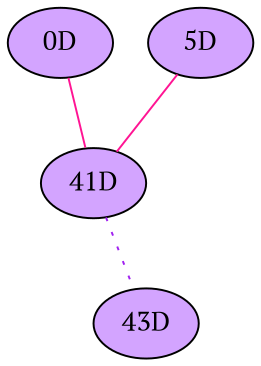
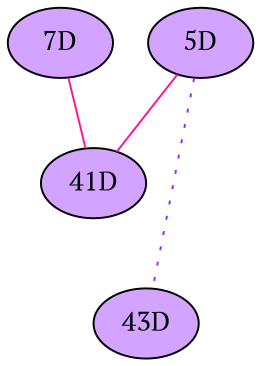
node "0D": label "0D" -> "7D"
edge "41D" -- "43D": now "5D" -- "43D"
